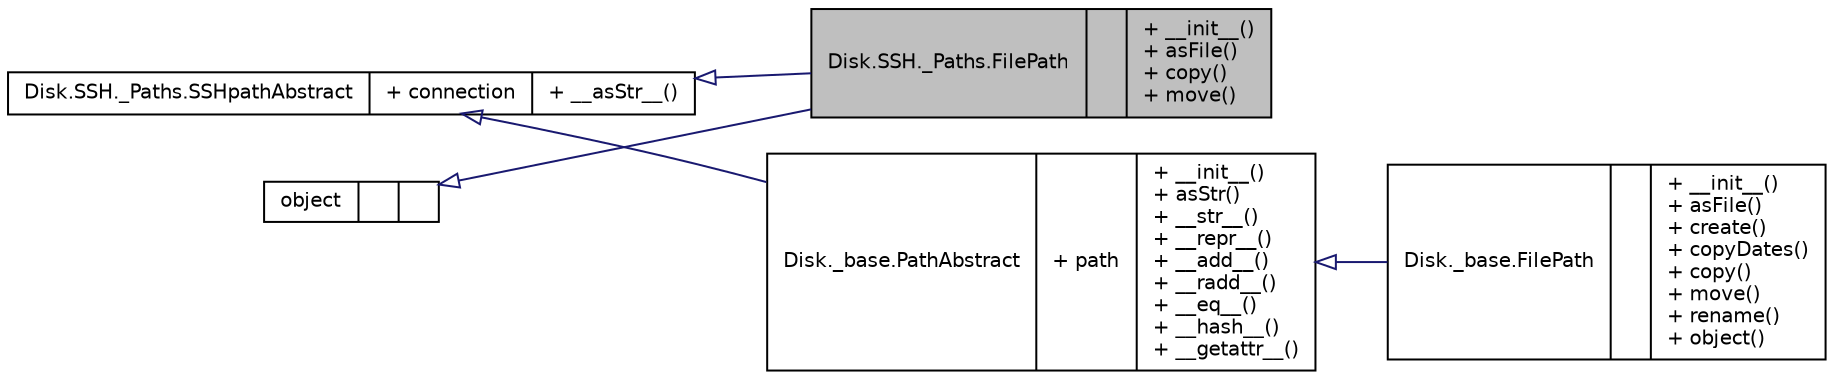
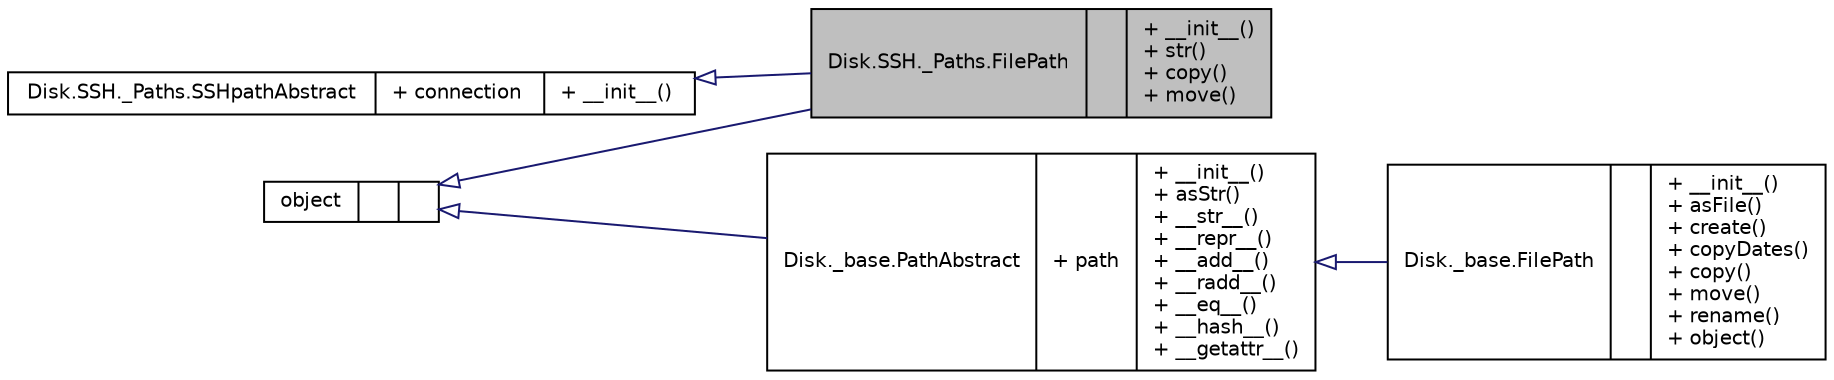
node "Disk.SSH._Paths.FilePath": text "+ asFile()" -> "+ str()"
node "Disk.SSH._Paths.SSHpathAbstract": text "+ __asStr__()" -> "+ __init__()"
edge "Disk._base.PathAbstract" -> "Disk.SSH._Paths.SSHpathAbstract": now "Disk._base.PathAbstract" -> "object"
